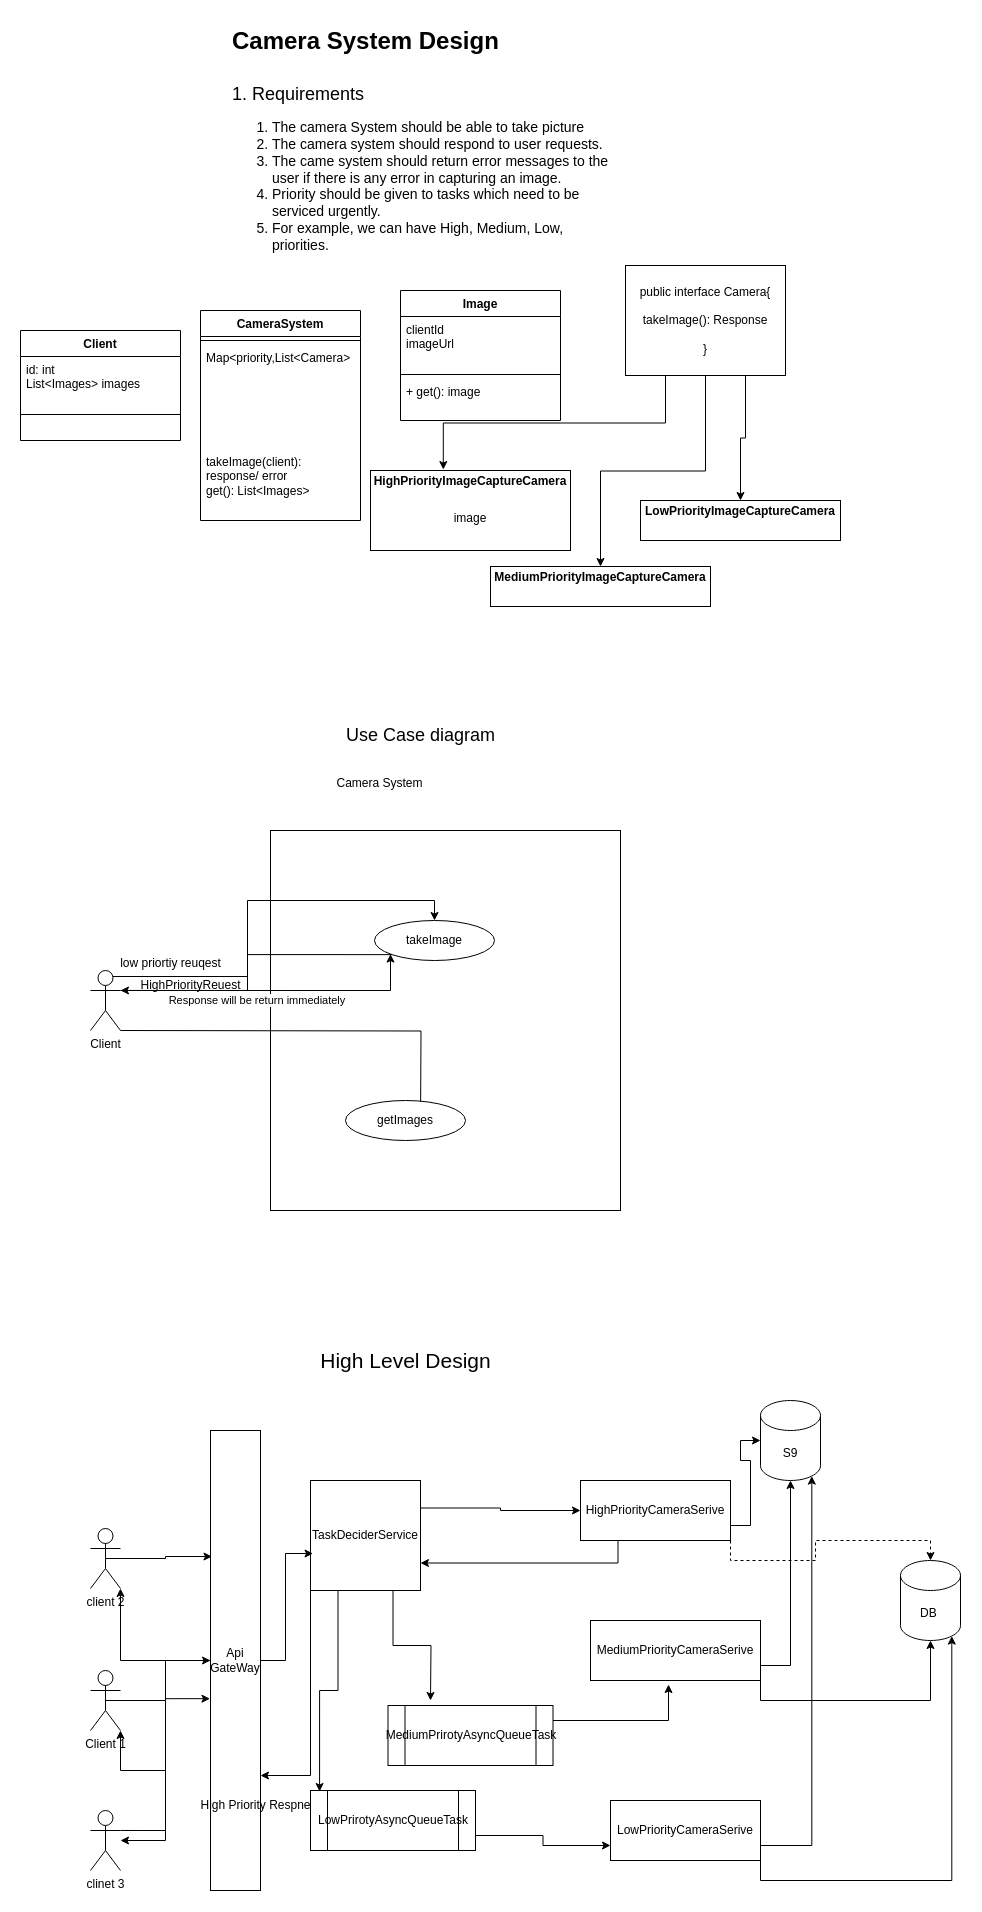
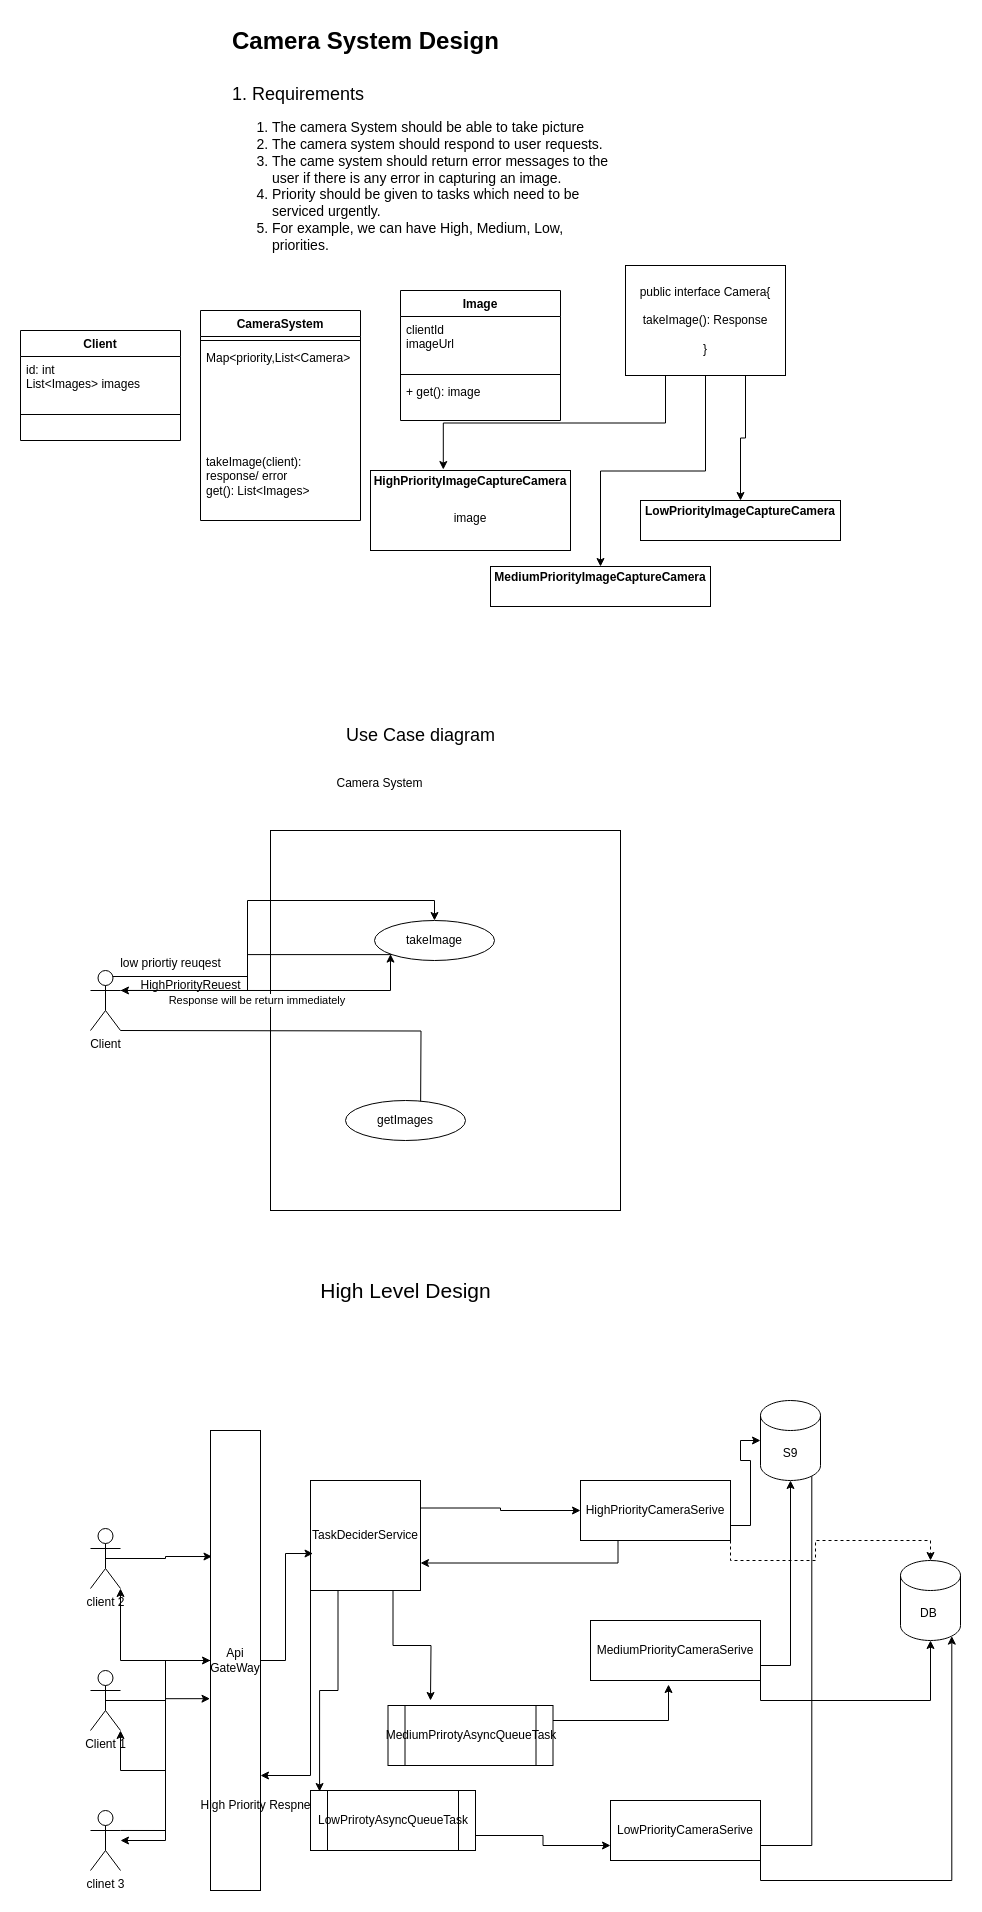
node "High Level Design": moved (406, 1361) -> (406, 1291)
edge "LowPriorityCameraSerive" -> "S9": arrowhead classic -> none
